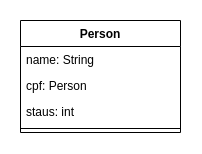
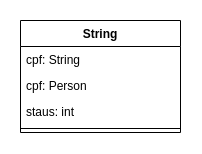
node "Person": label "Person" -> "String"
node "name: String": label "name: String" -> "cpf: String"
